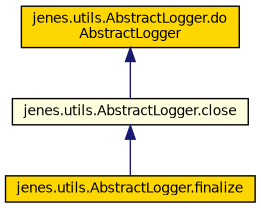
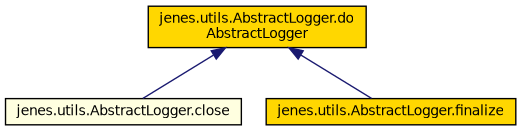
edge "jenes.utils.AbstractLogger.finalize" -> "jenes.utils.AbstractLogger.close": now "jenes.utils.AbstractLogger.finalize" -> "jenes.utils.AbstractLogger.do AbstractLogger"
